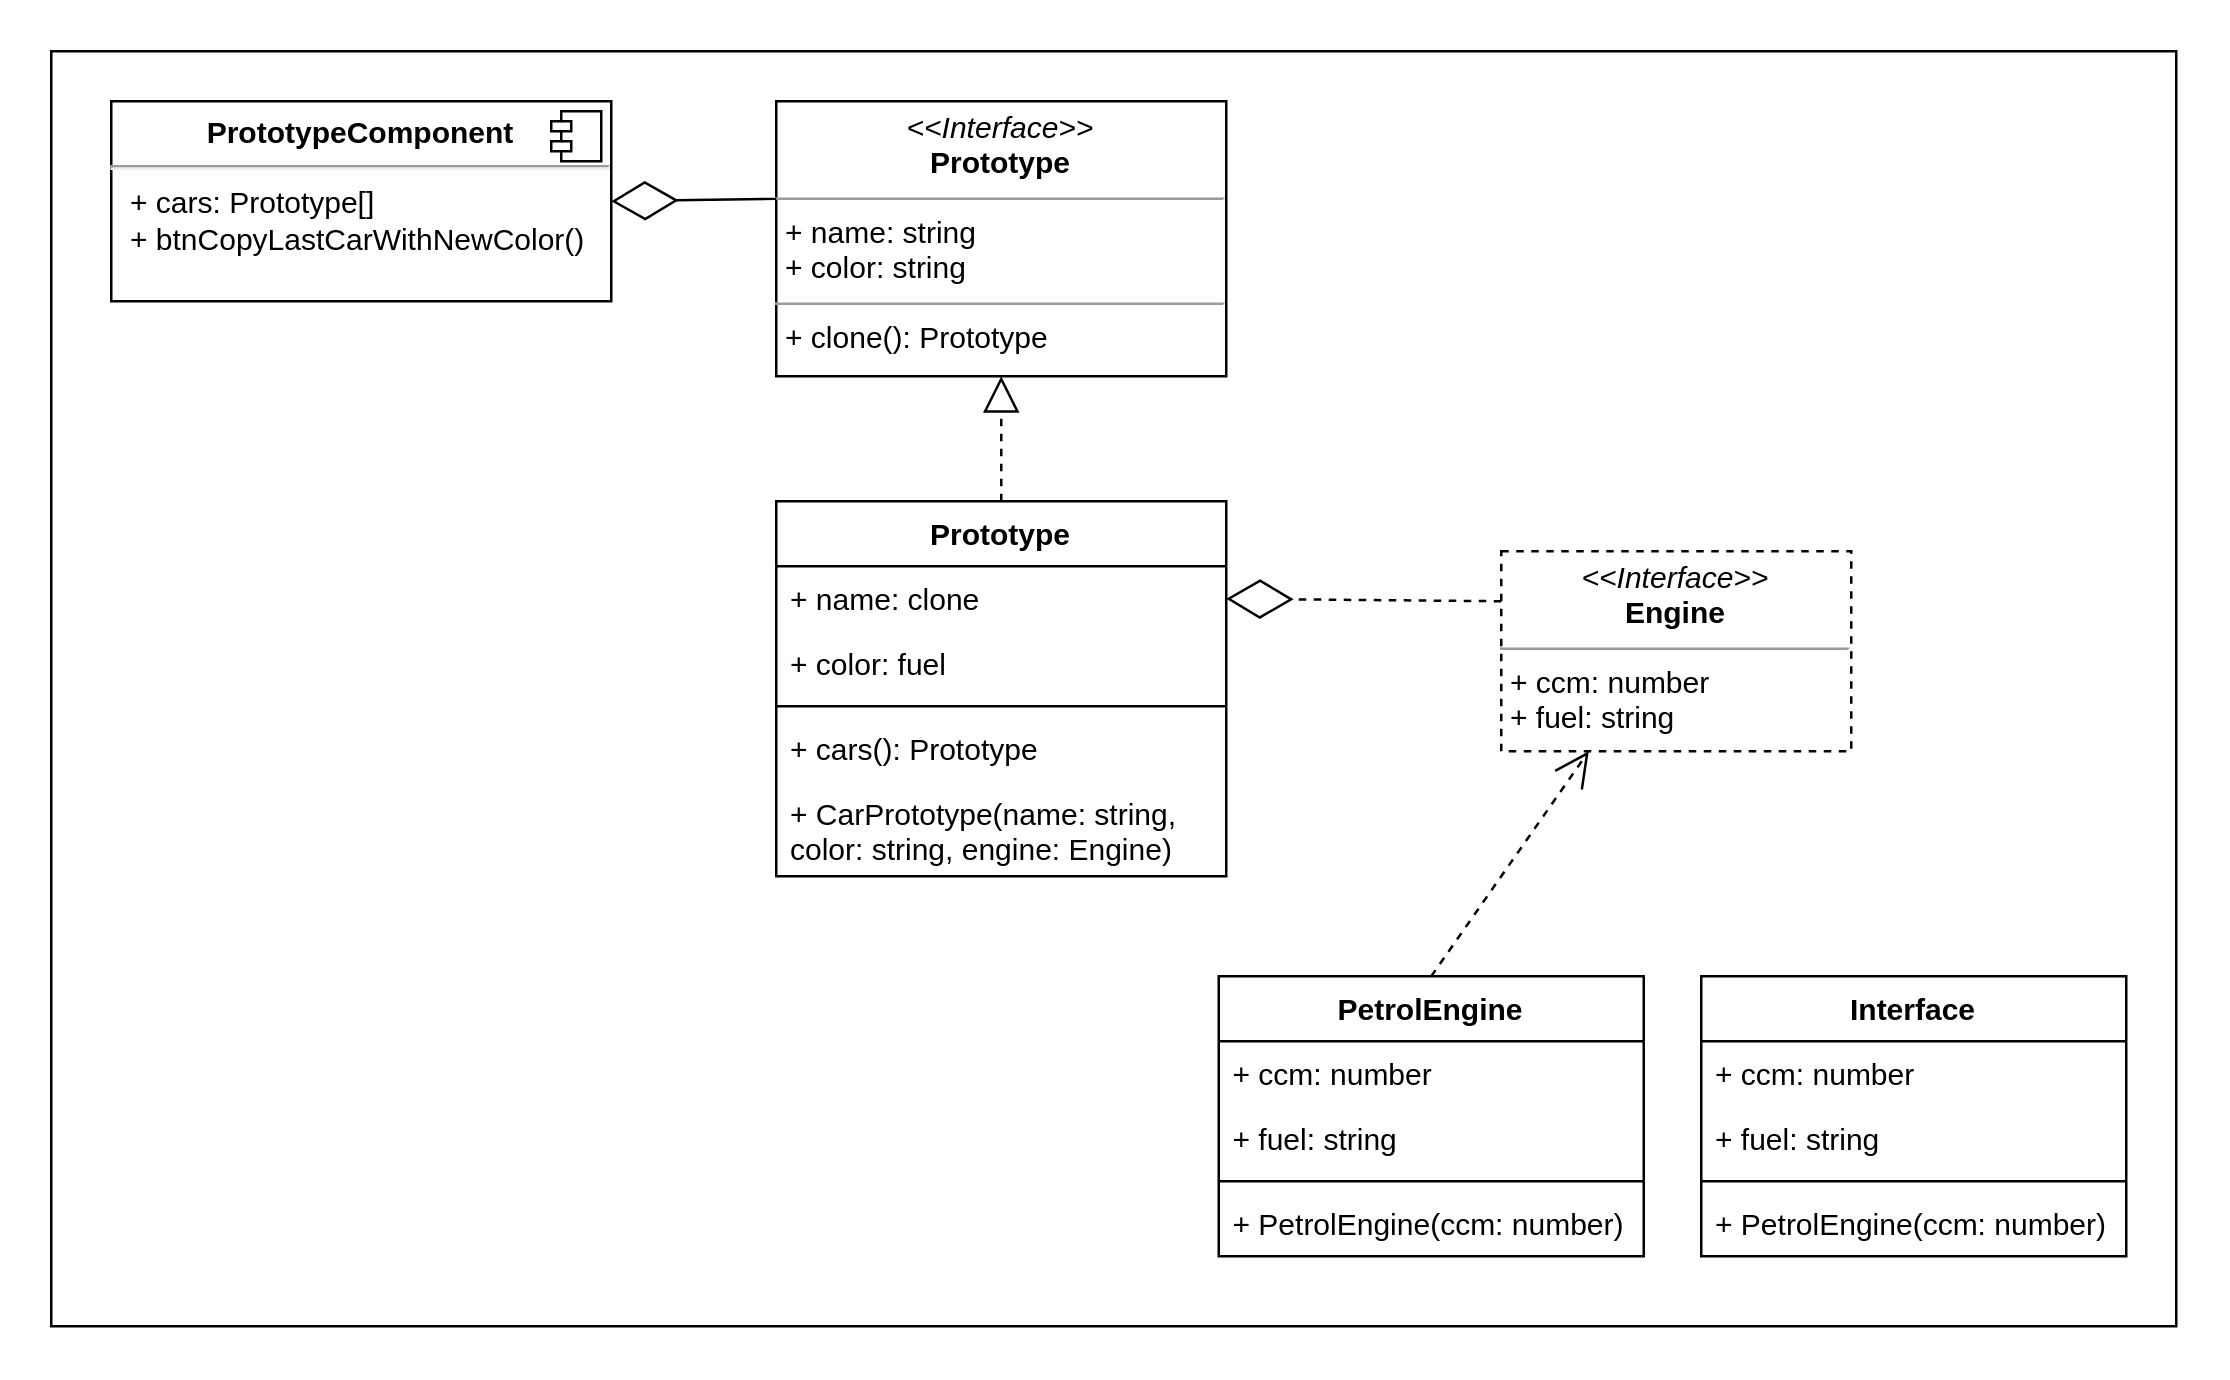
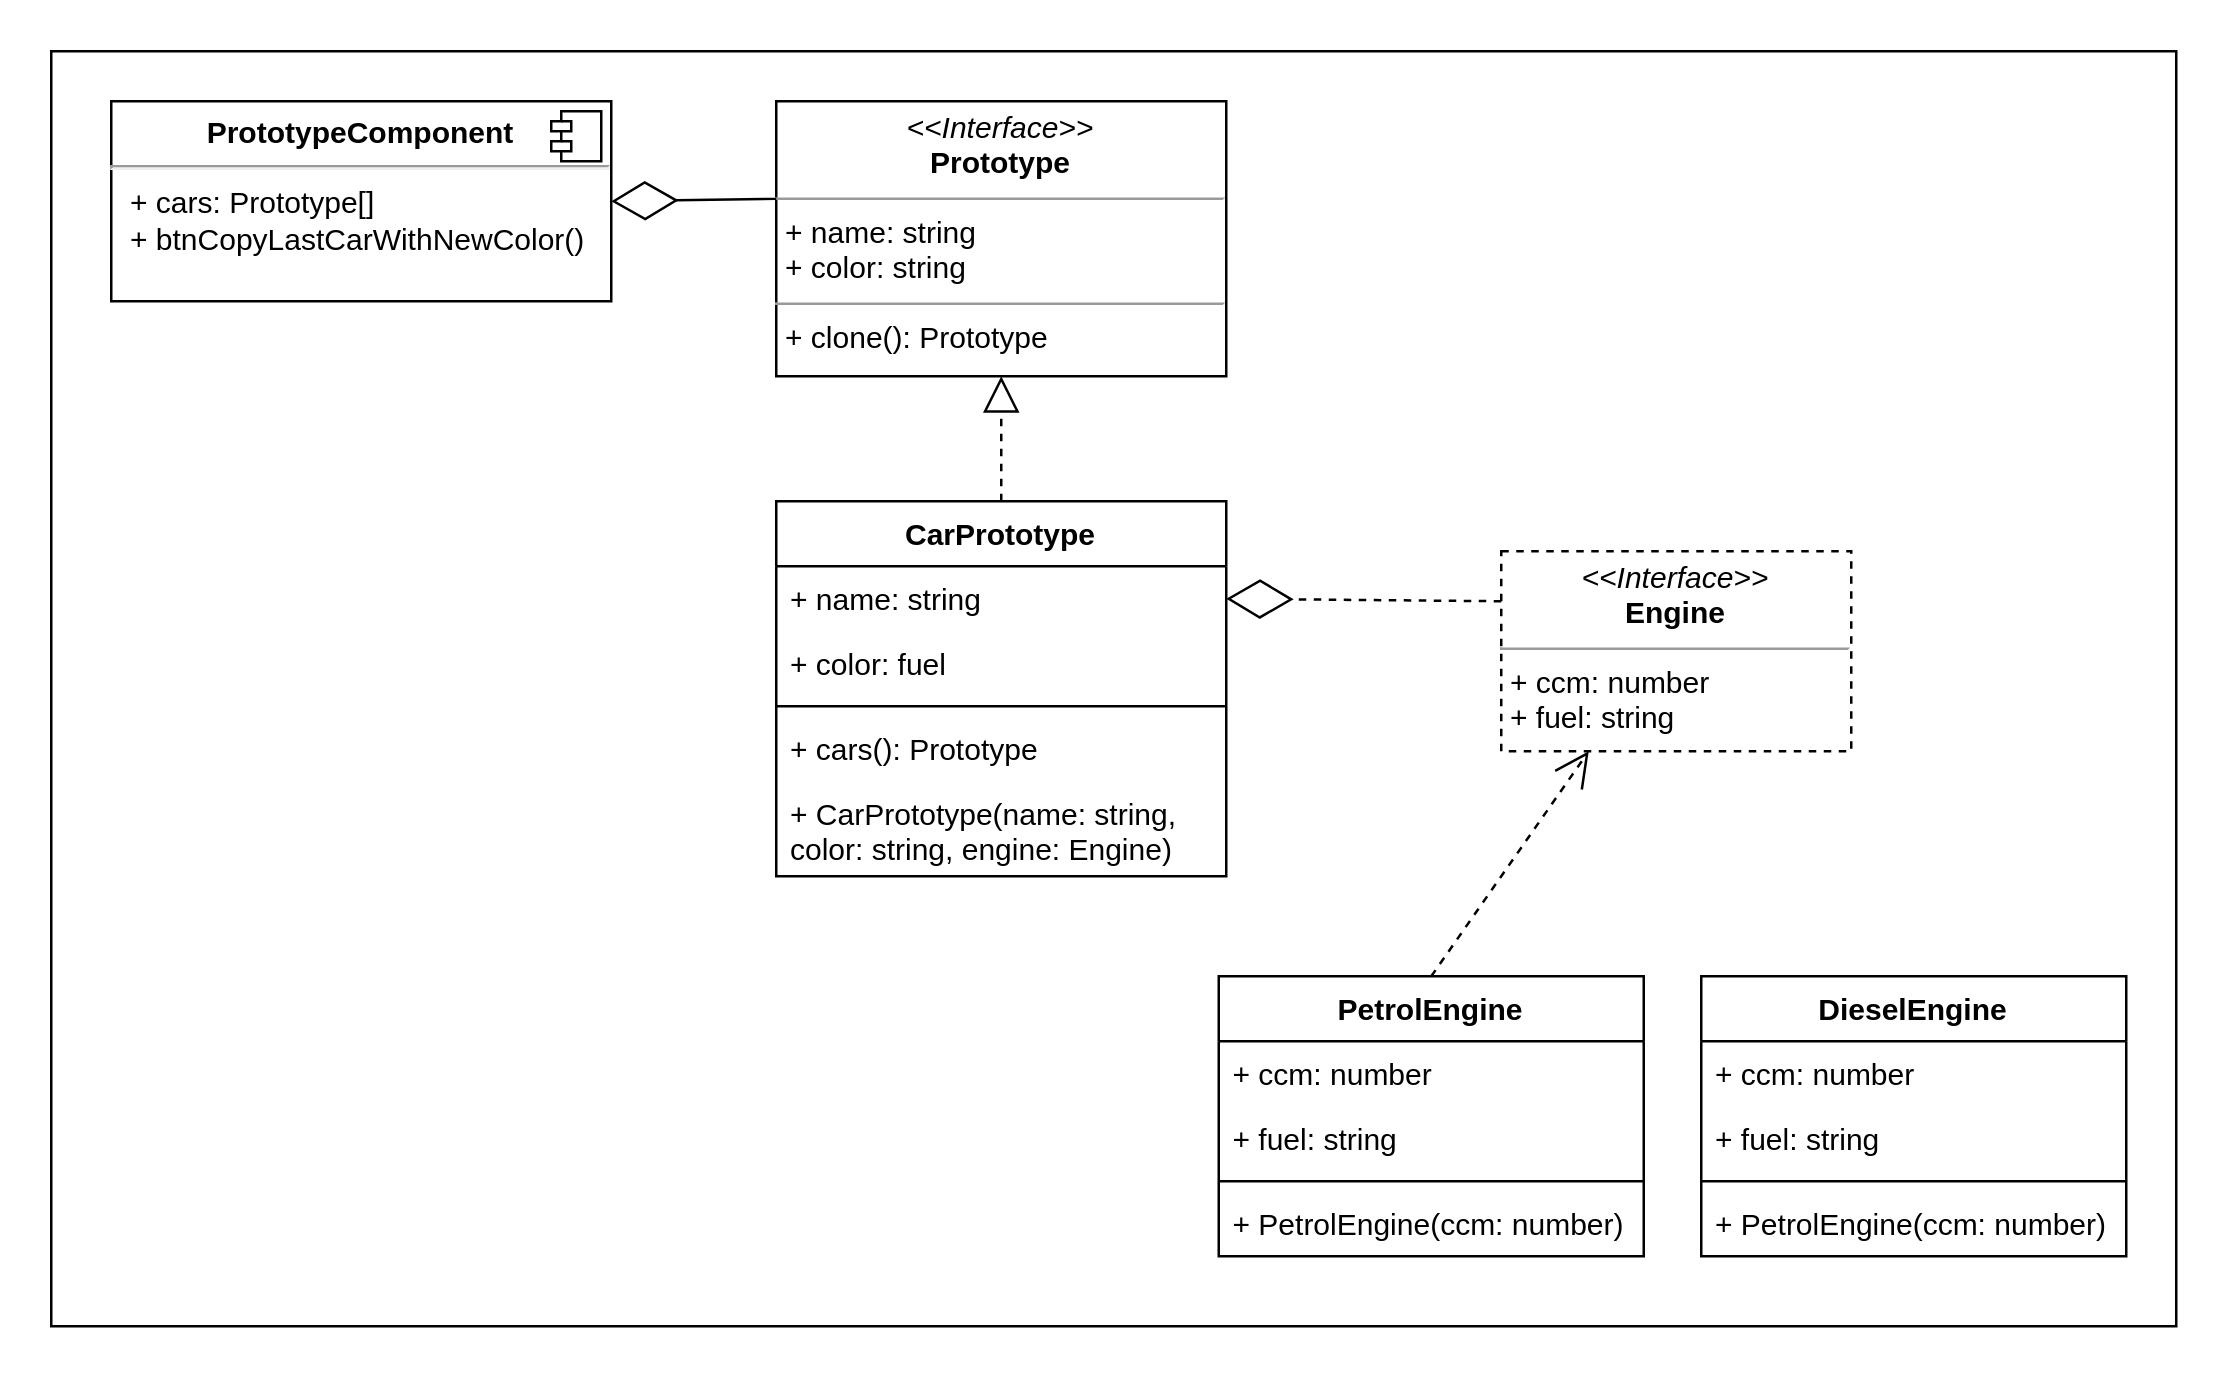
node "Prototype": label "Prototype" -> "CarPrototype"
node "+ name: clone": label "+ name: clone" -> "+ name: string"
node "Interface": label "Interface" -> "DieselEngine"
